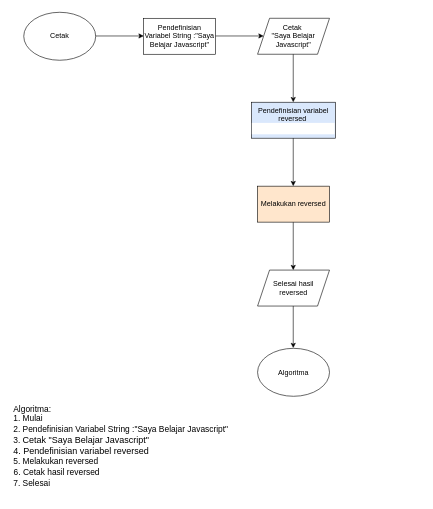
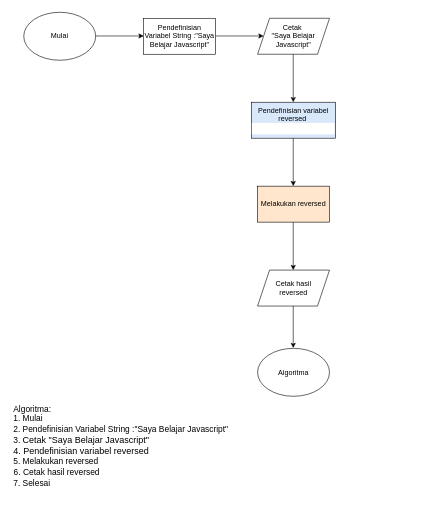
node "Cetak": label "Cetak" -> "Mulai"
node "Selesai hasil reversed": label "Selesai hasil reversed" -> "Cetak hasil reversed"
